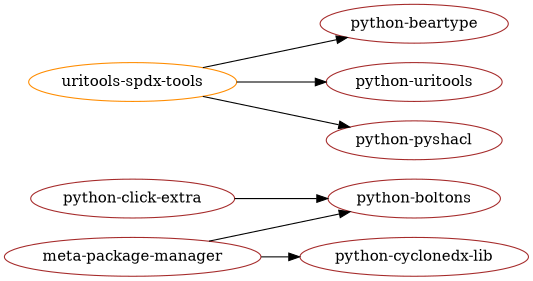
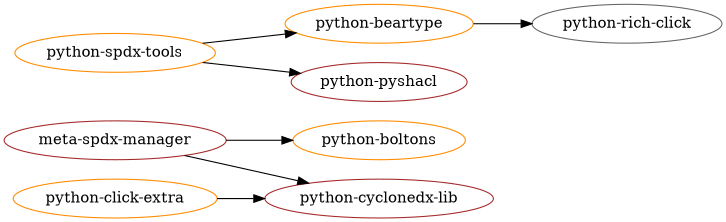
node "python-beartype": color brown -> darkorange
node "python-rich-click": added
node "uritools-spdx-tools": label "uritools-spdx-tools" -> "python-spdx-tools"
node "python-uritools": removed
node "python-click-extra": color brown -> darkorange
edge "python-click-extra" -> "python-boltons": now "python-click-extra" -> "python-cyclonedx-lib"
node "python-boltons": color brown -> darkorange
node "meta-package-manager": label "meta-package-manager" -> "meta-spdx-manager"
